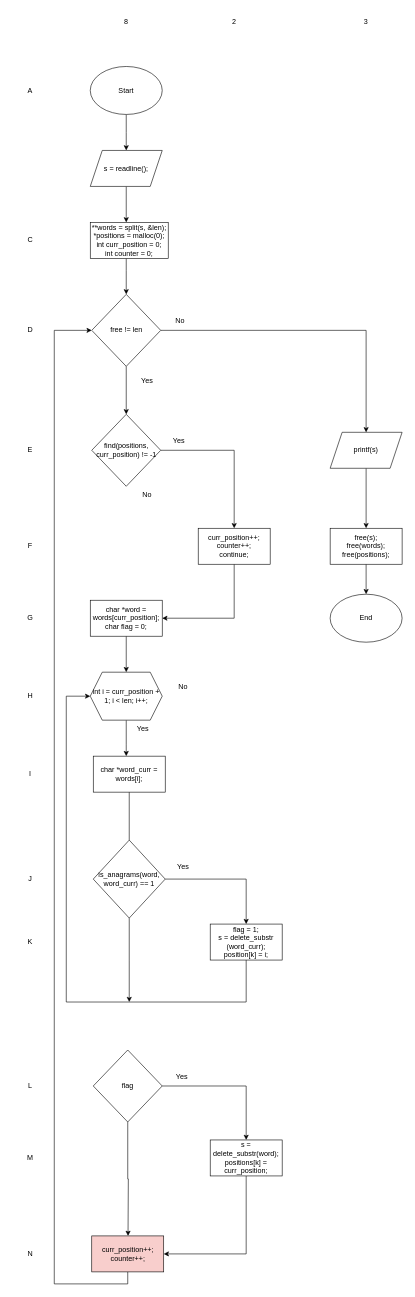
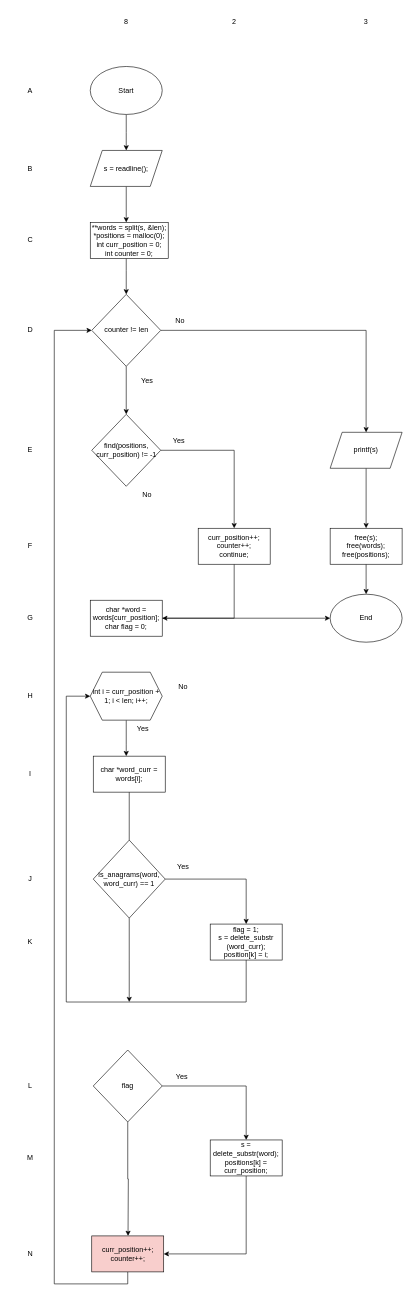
node "B": added
node "free != len": label "free != len" -> "counter != len"
edge "char *word = words[curr_position]; char flag = 0;" -> "int i = curr_position + 1; i < len; i++;": now "char *word = words[curr_position]; char flag = 0;" -> "End"
